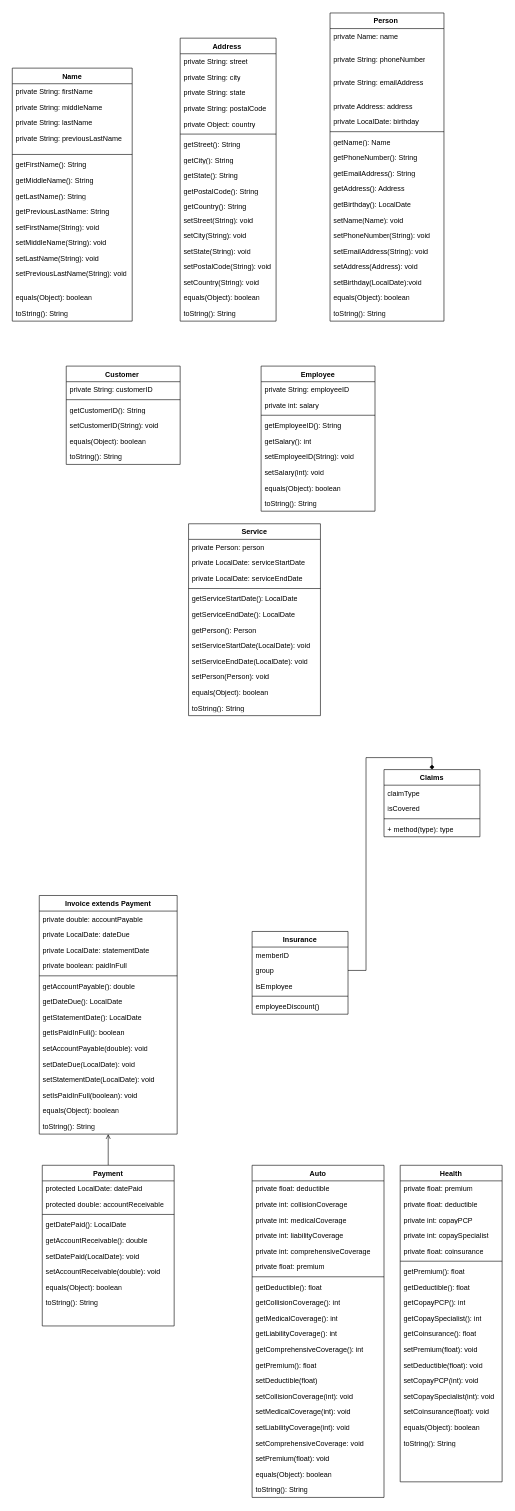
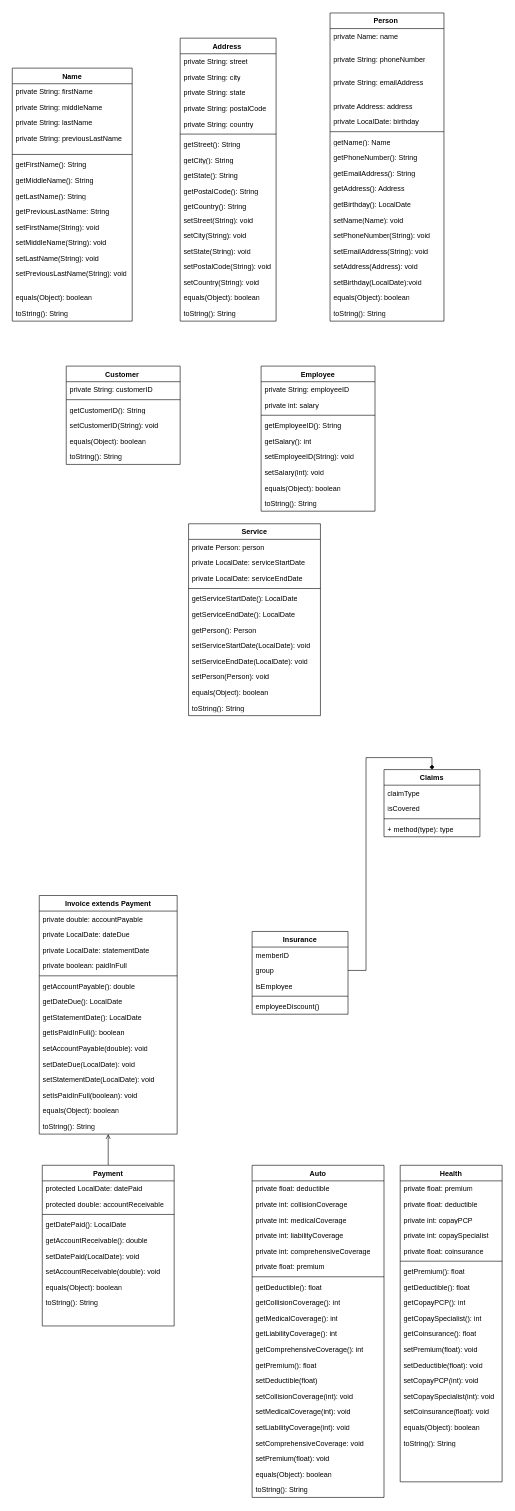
node "private Object: country": label "private Object: country" -> "private String: country"
